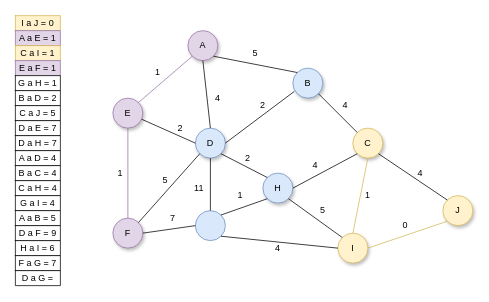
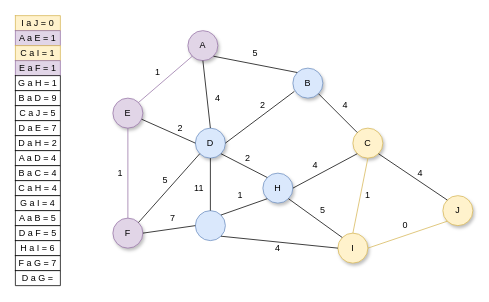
node "B a D = 2": label "B a D = 2" -> "B a D = 9"
node "D a H = 7": label "D a H = 7" -> "D a H = 2"
node "D a F = 9": label "D a F = 9" -> "D a F = 5"
